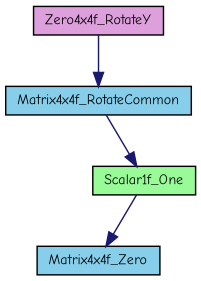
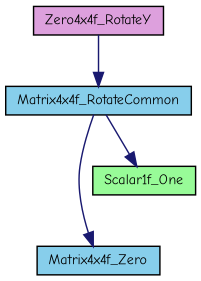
edge "Scalar1f_One" -> "Matrix4x4f_Zero": now "Matrix4x4f_RotateCommon" -> "Matrix4x4f_Zero"
